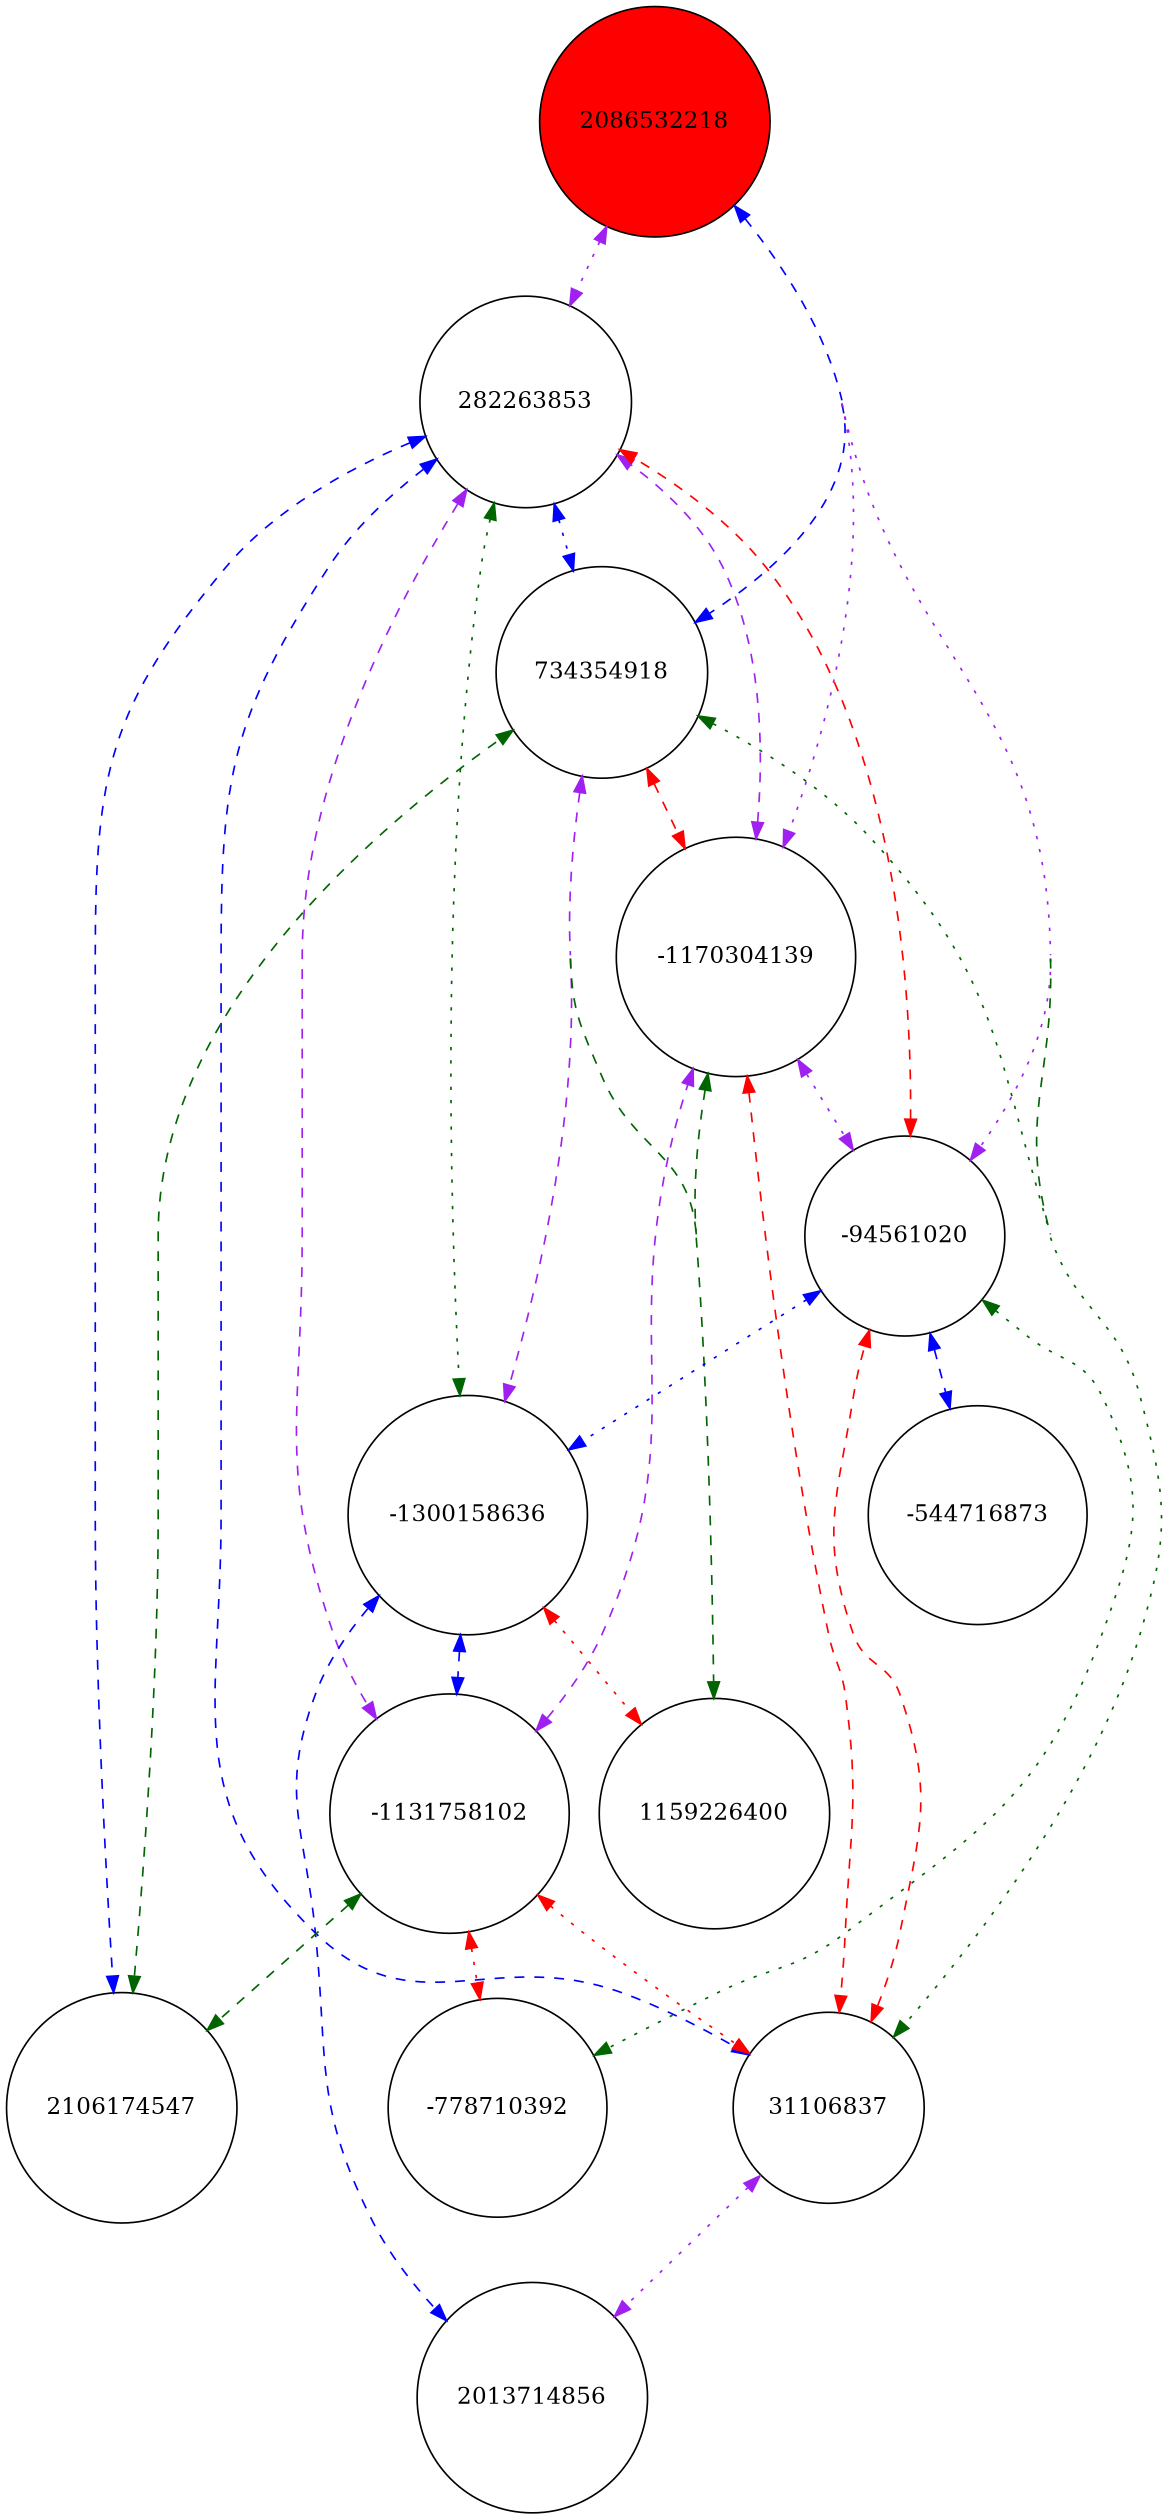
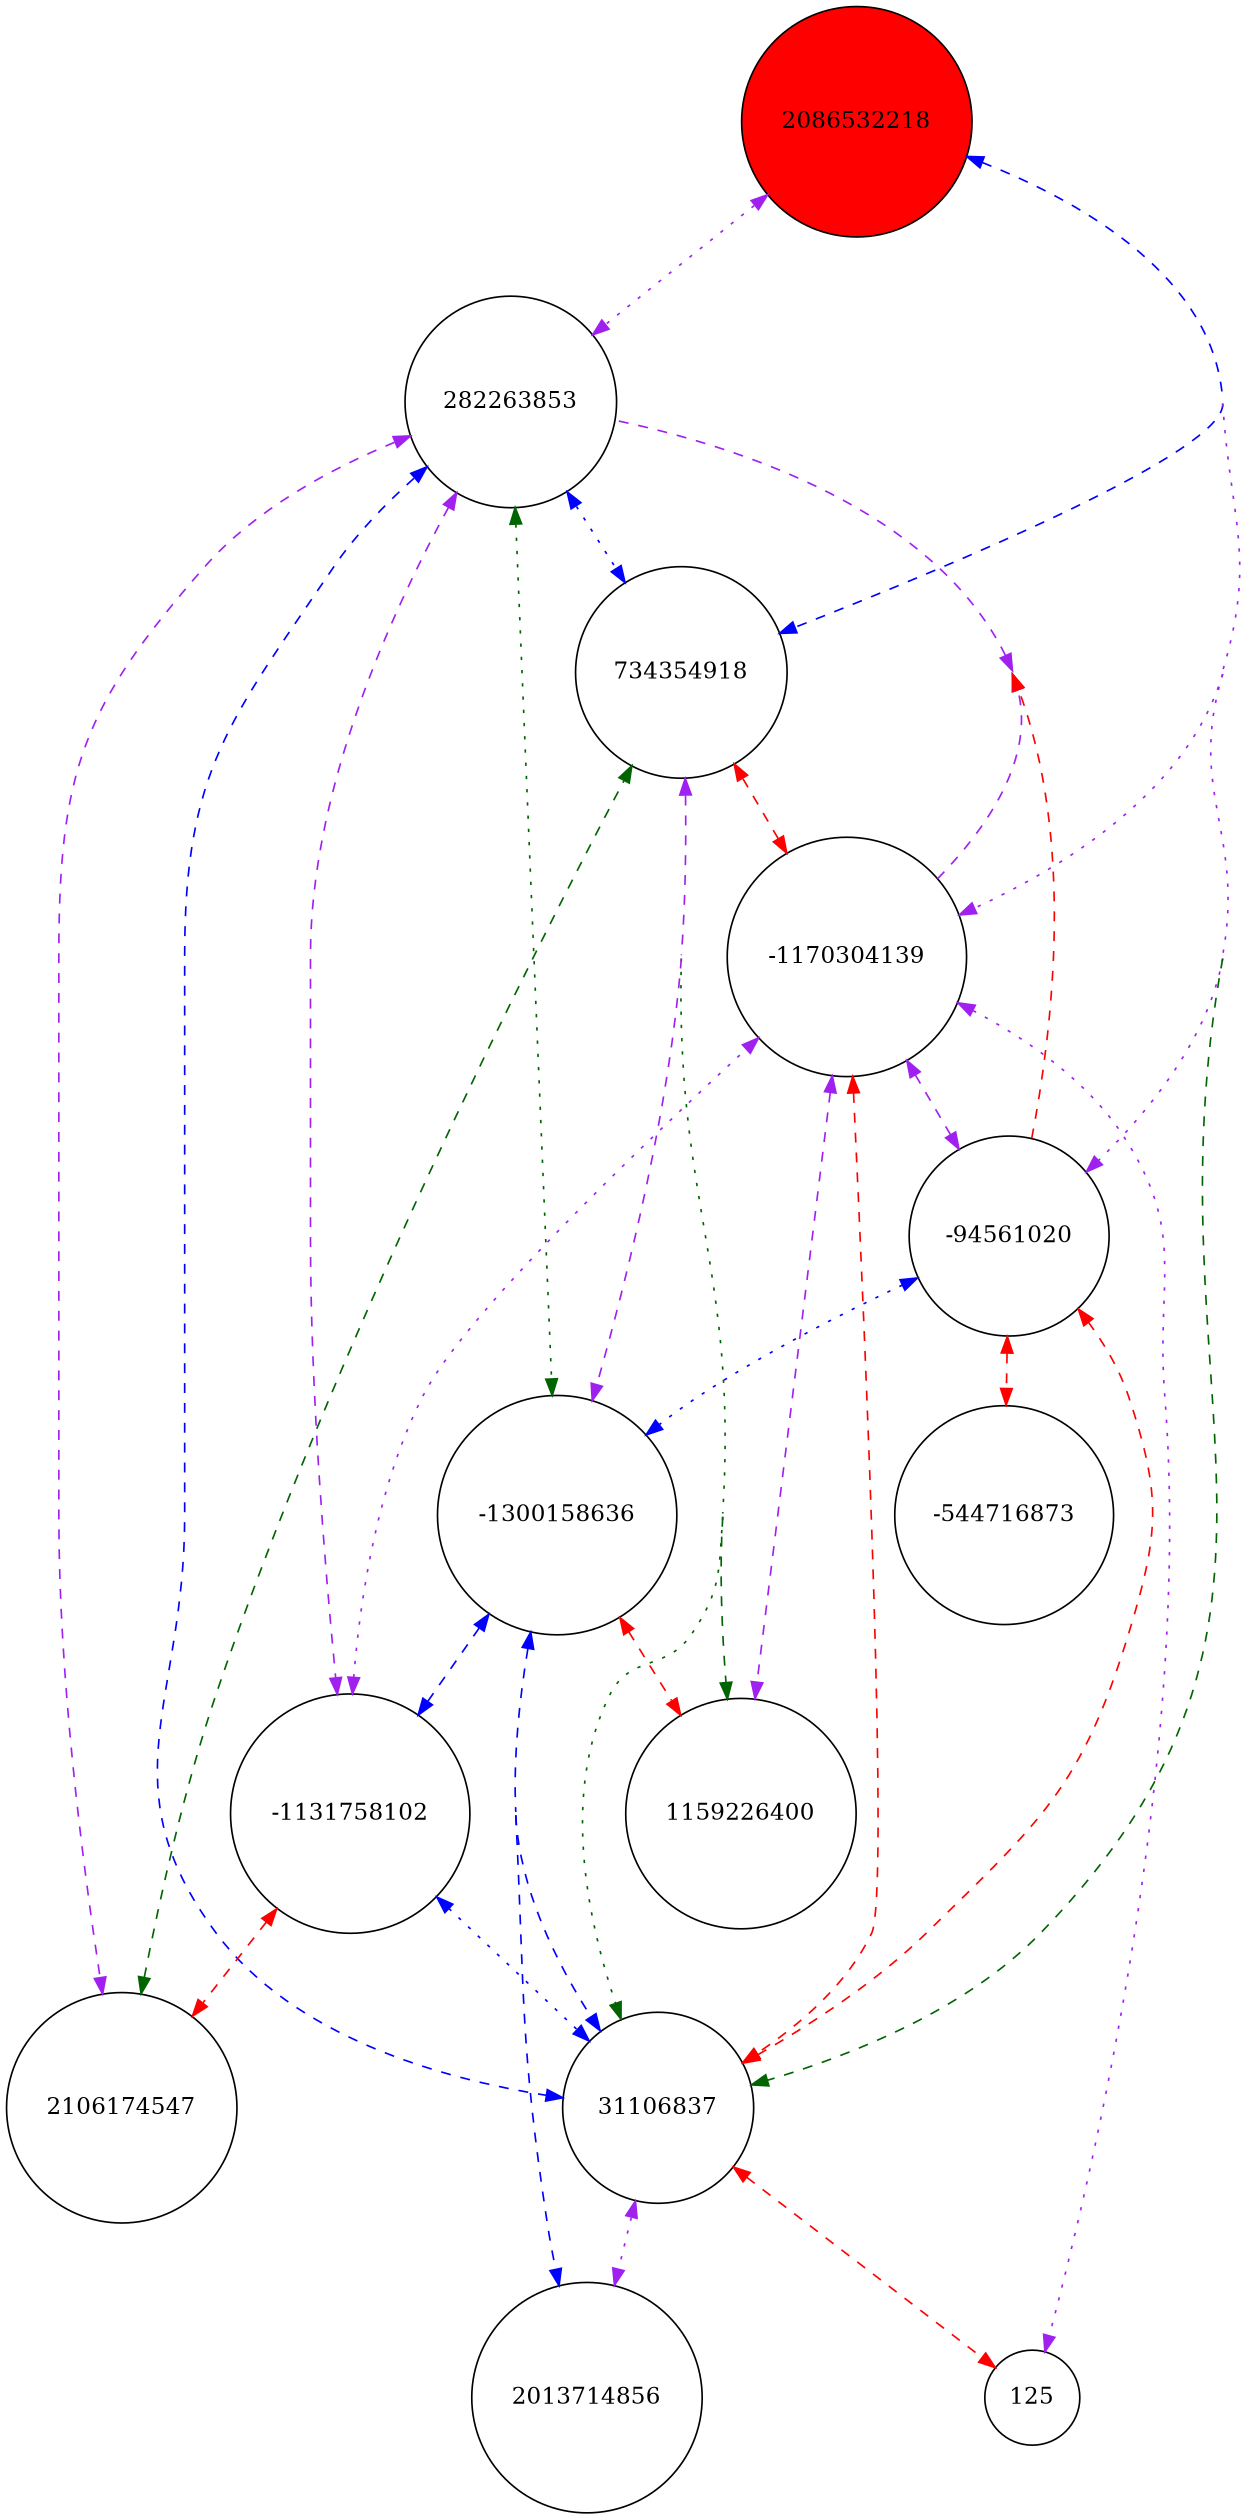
edge "-1170304139" -- "-94561020": style dotted -> dashed
edge "282263853" -- "2106174547": color blue -> purple
edge "-1170304139" -- "1159226400": color darkgreen -> purple
edge "-94561020" -- "-544716873": color blue -> red
edge "-1170304139" -- "-1131758102": style dashed -> dotted
edge "-1300158636" -- "1159226400": style dotted -> dashed
edge "-1300158636" -- "31106837": added
edge "-1131758102" -- "2106174547": color darkgreen -> red
edge "-1131758102" -- "31106837": color red -> blue
node "-778710392": removed
node "125": added
